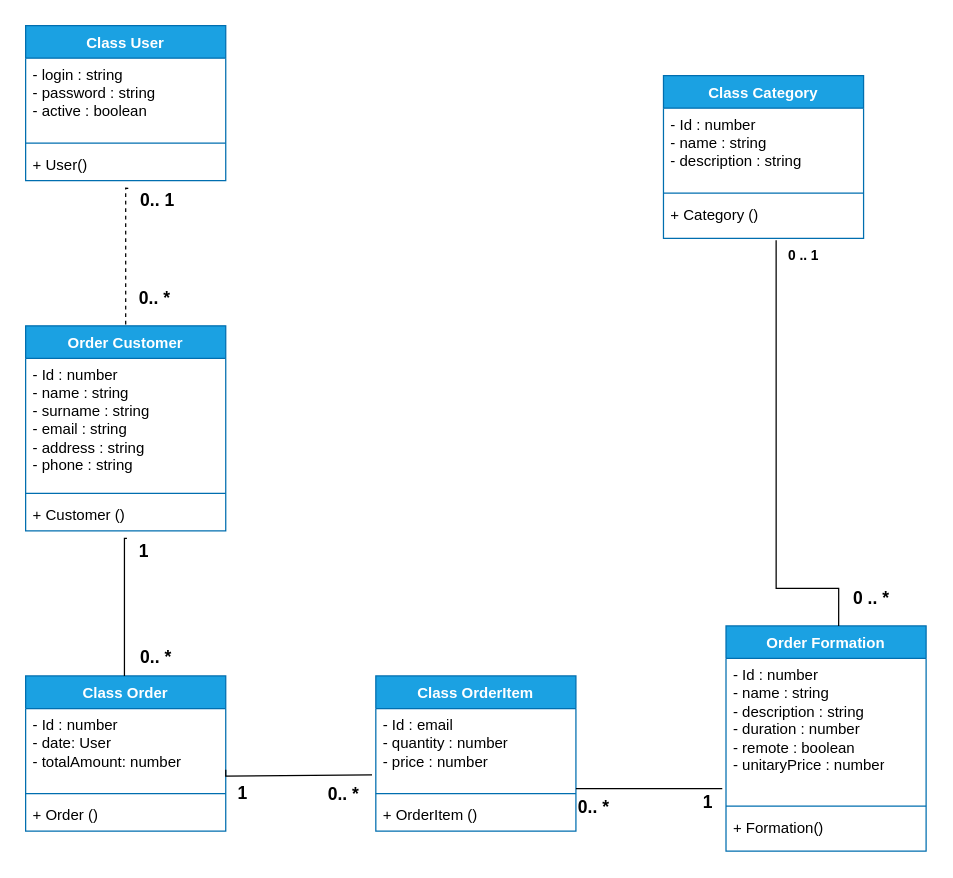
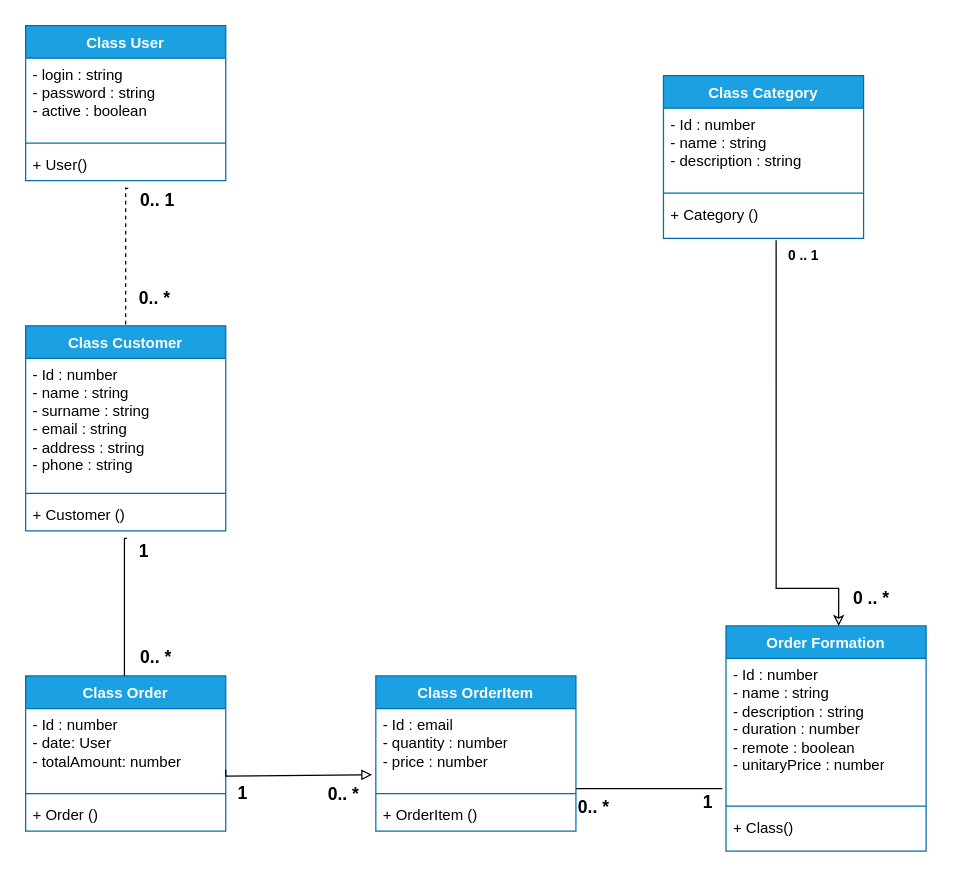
node "Order Customer": label "Order Customer" -> "Class Customer"
edge "+ Category ()" -- "Order Formation": arrowhead none -> classic
edge "- Id : number - date: User - totalAmount: number" -- "- Id : email - quantity : number - price : number": arrowhead none -> block
node "+ Formation()": label "+ Formation()" -> "+ Class()"
